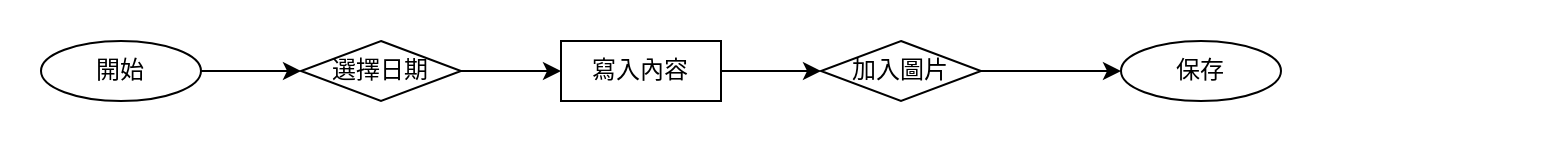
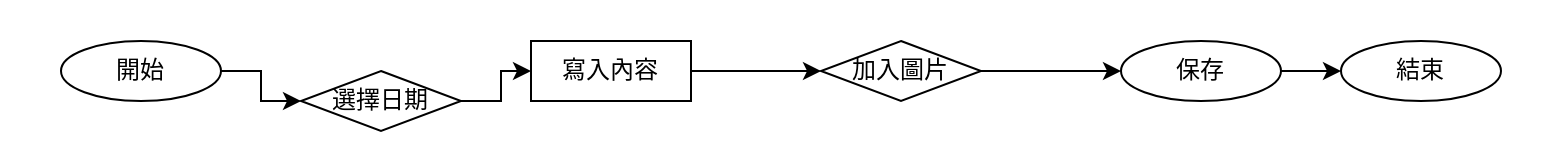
node "開始": moved (121, 71) -> (141, 71)
node "選擇日期": moved (381, 71) -> (381, 101)
node "寫入內容": moved (641, 71) -> (611, 71)
edge "保存" -> "結束": added
node "結束": added
